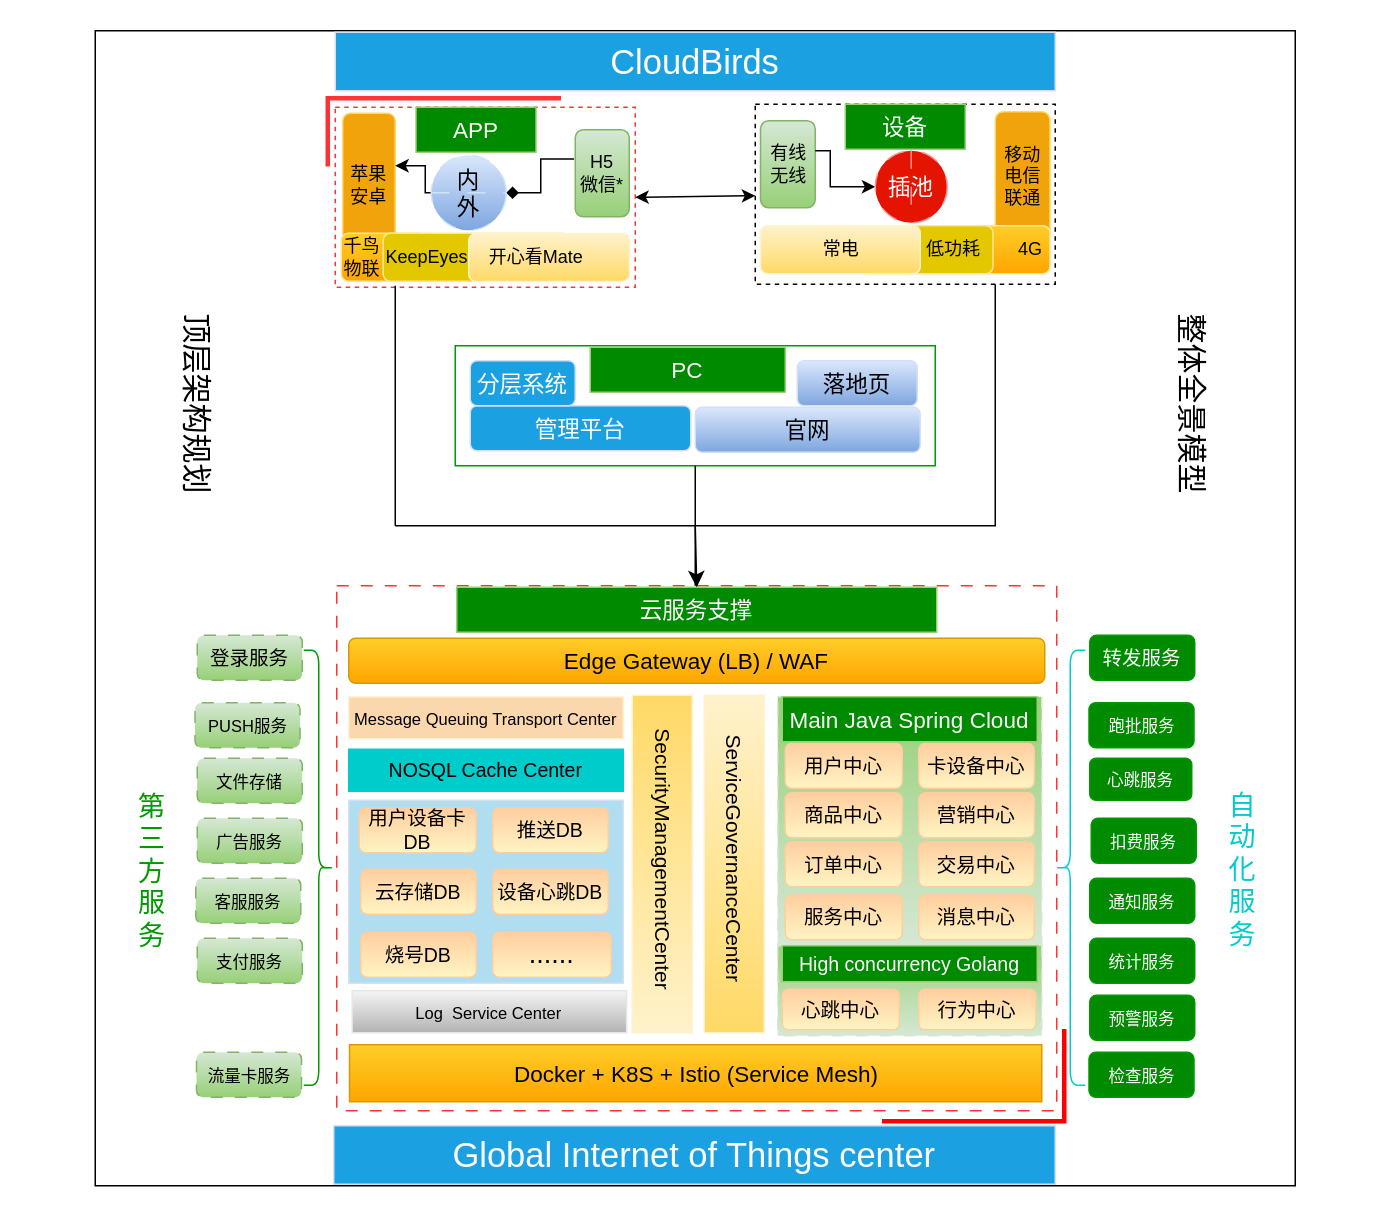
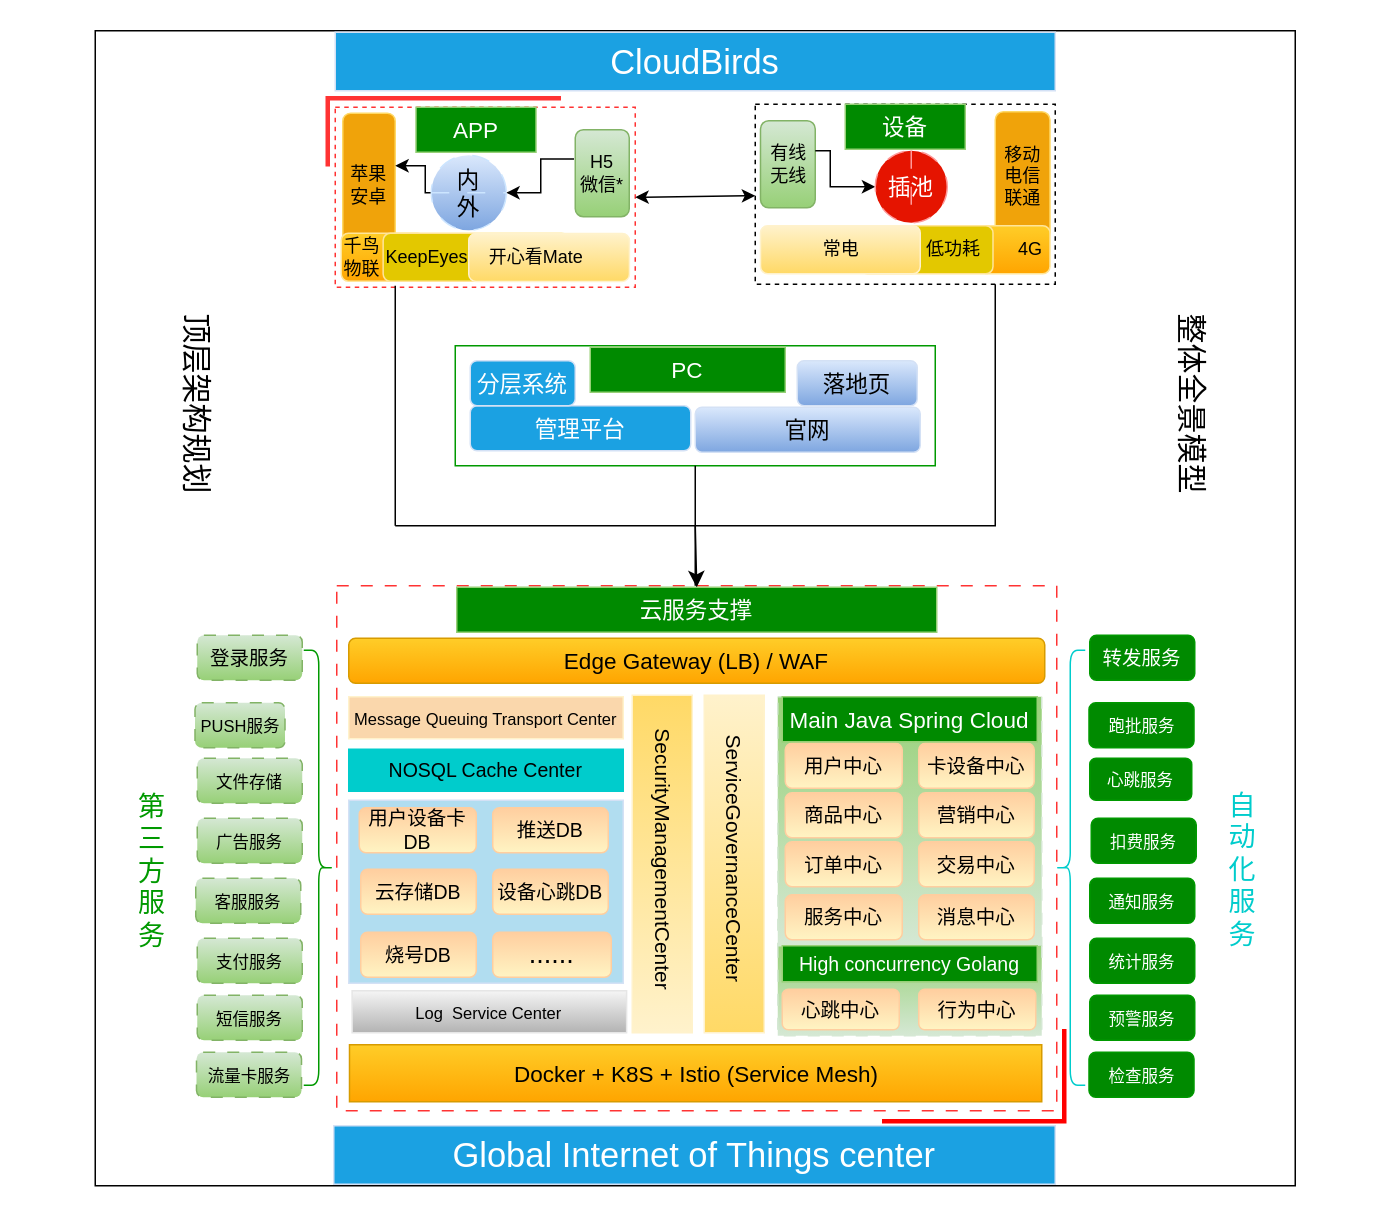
edge "H5微信*" -> "内外": arrowhead diamond -> classic
node "PUSH服务": size 105x45 -> 90x45
node "短信服务": added
